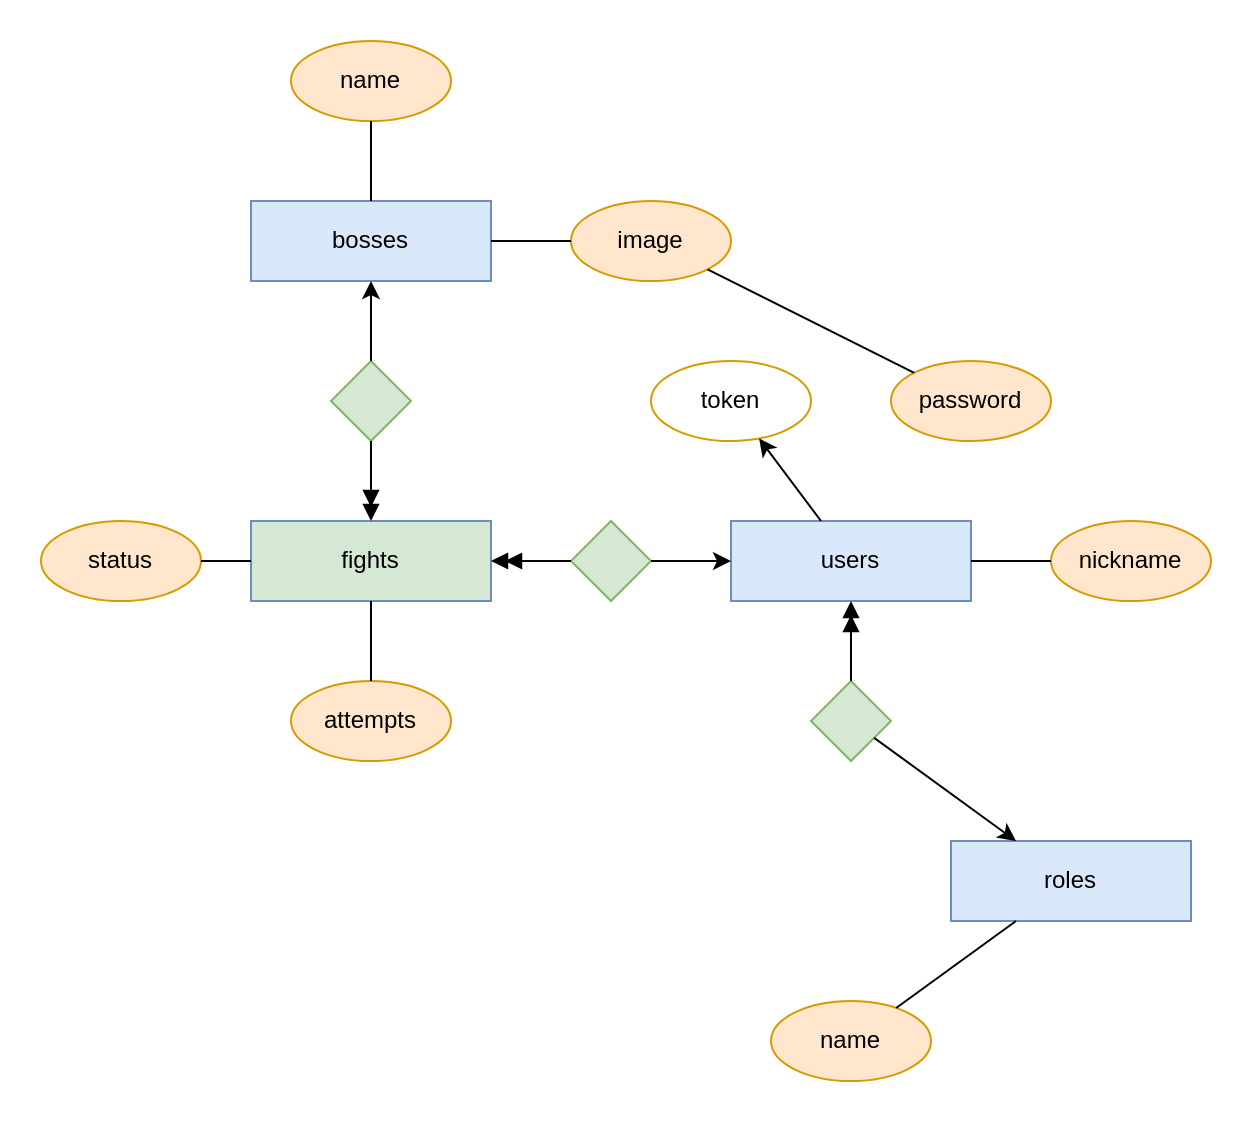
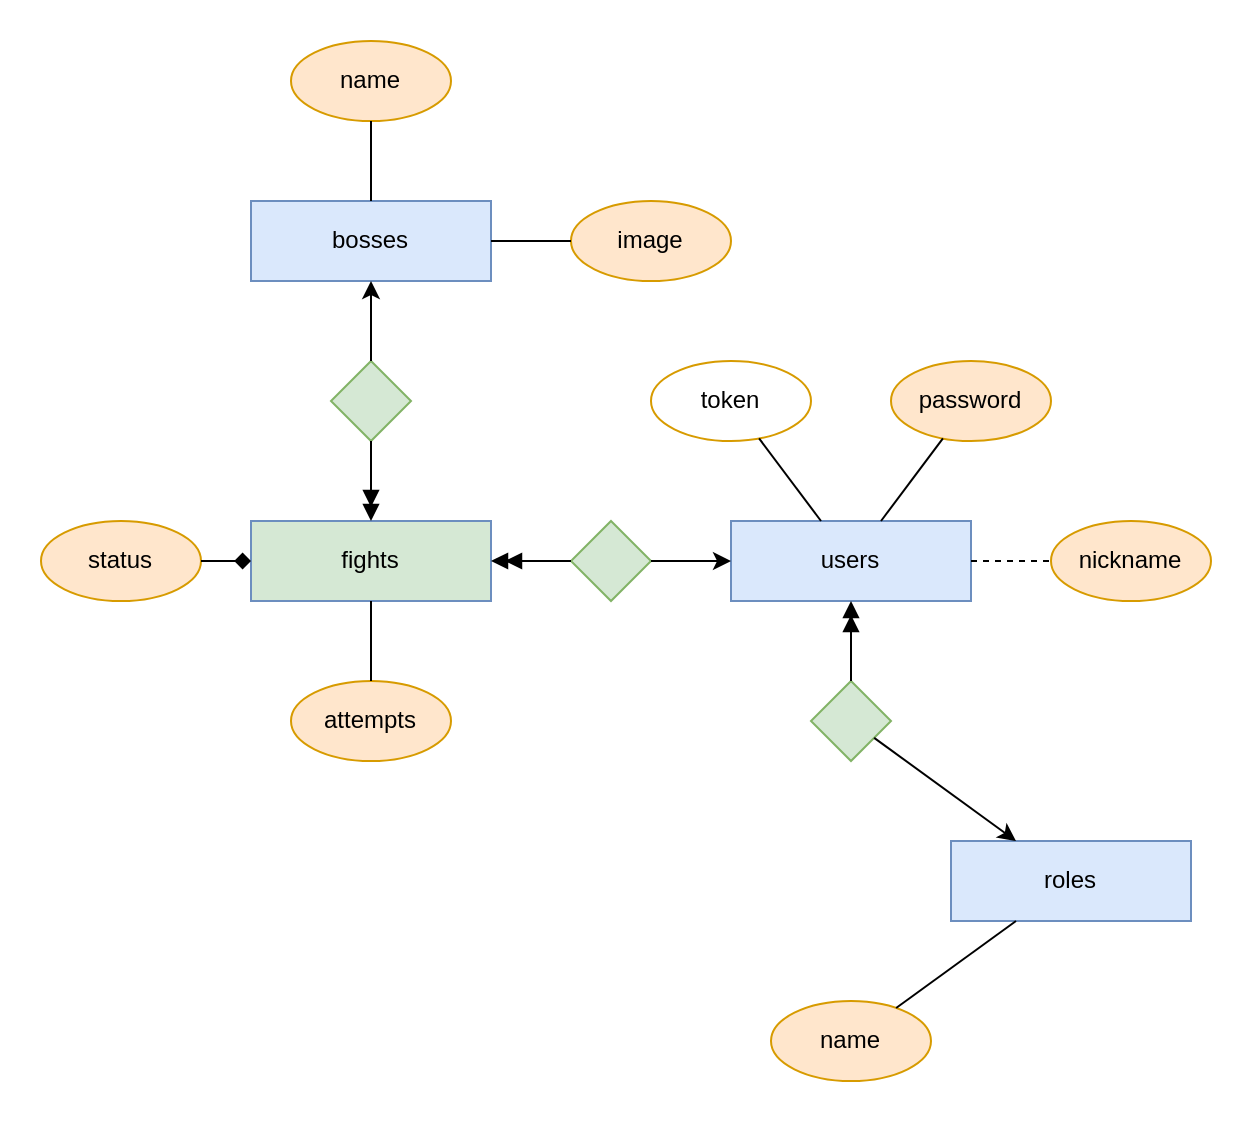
edge "image" -- "password": now "users" -- "password"
edge "users" -> "token": arrowhead classic -> none
edge "status" -- "fights": arrowhead none -> diamond
edge "users" -- "nickname": style solid -> dashed
